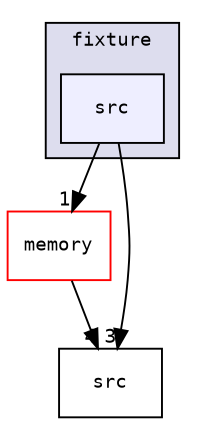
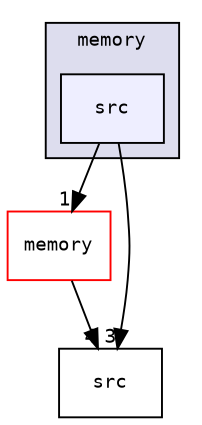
cluster "fixture": label "fixture" -> "memory"
